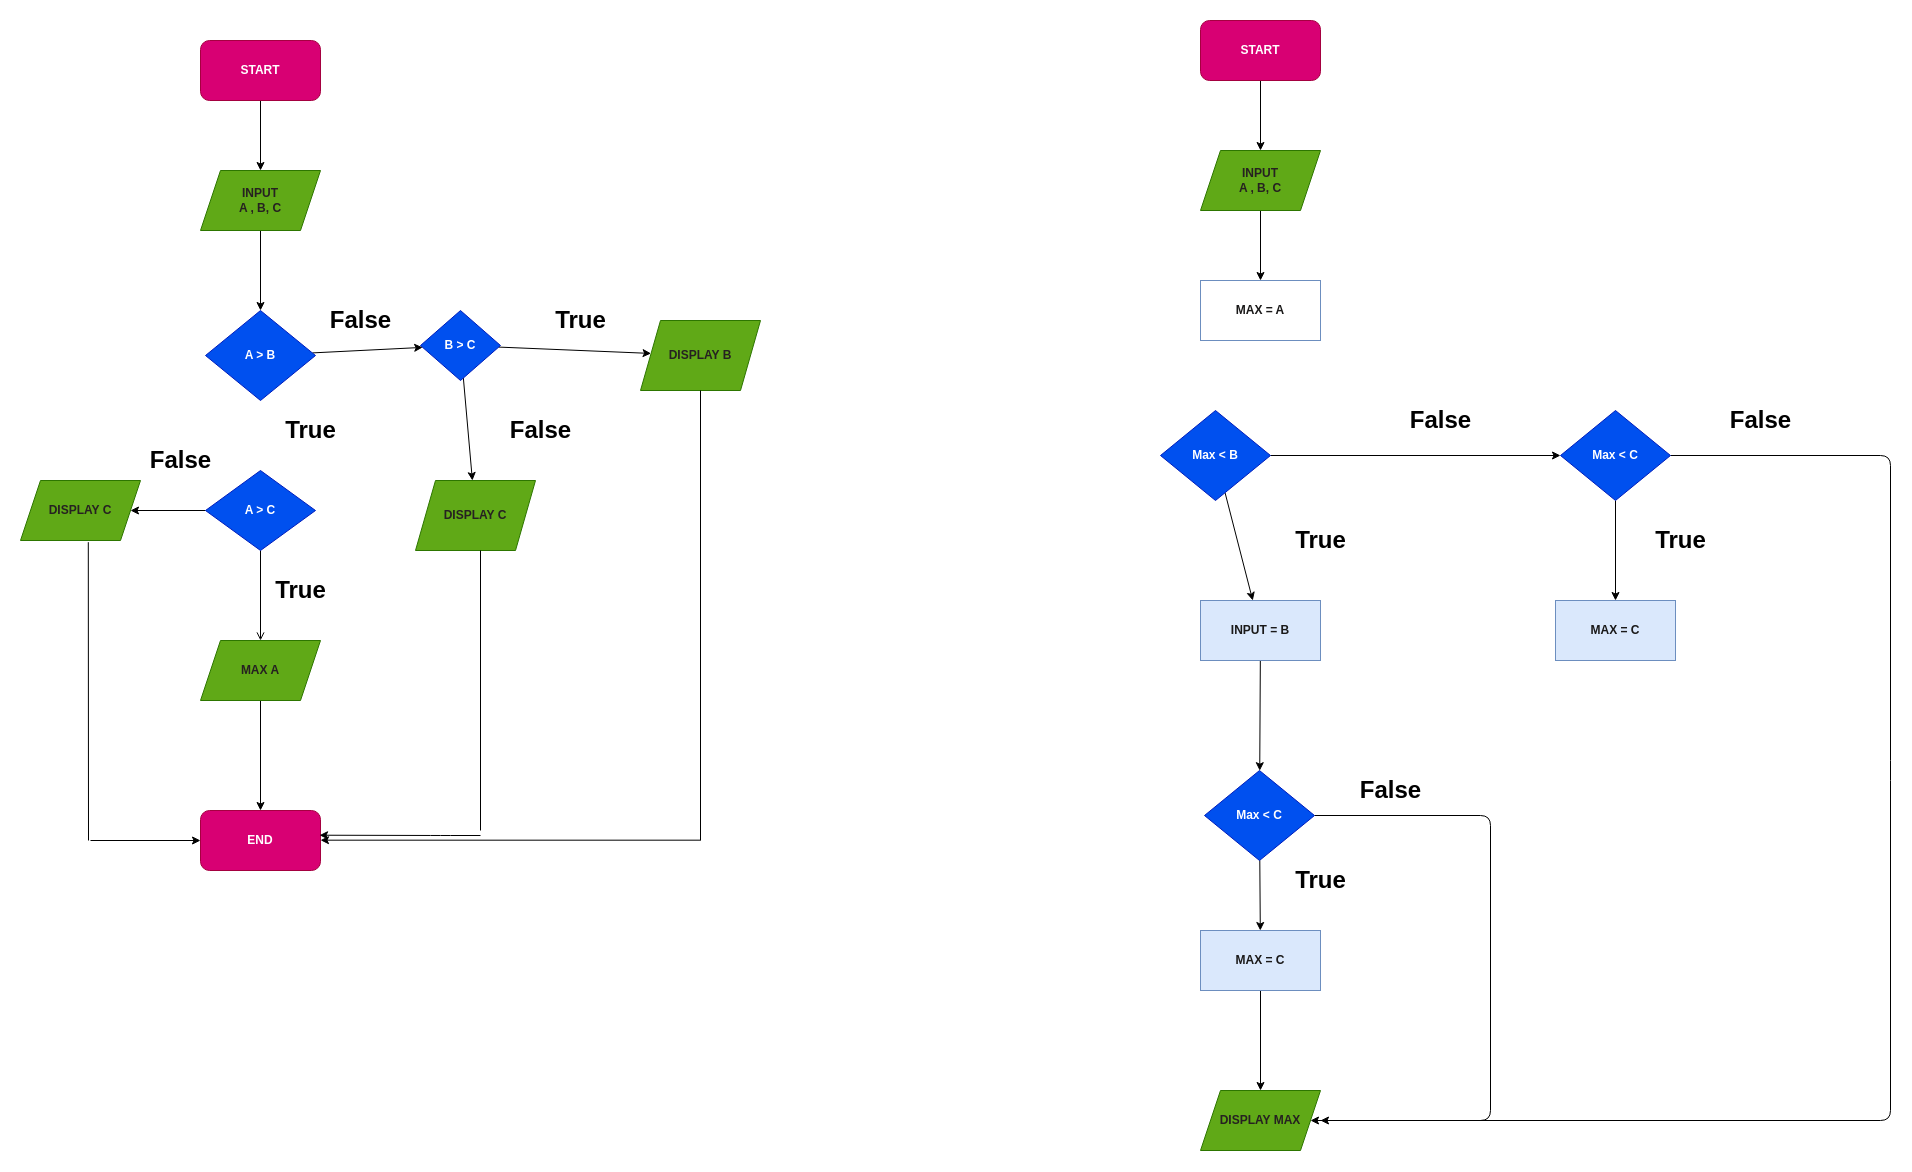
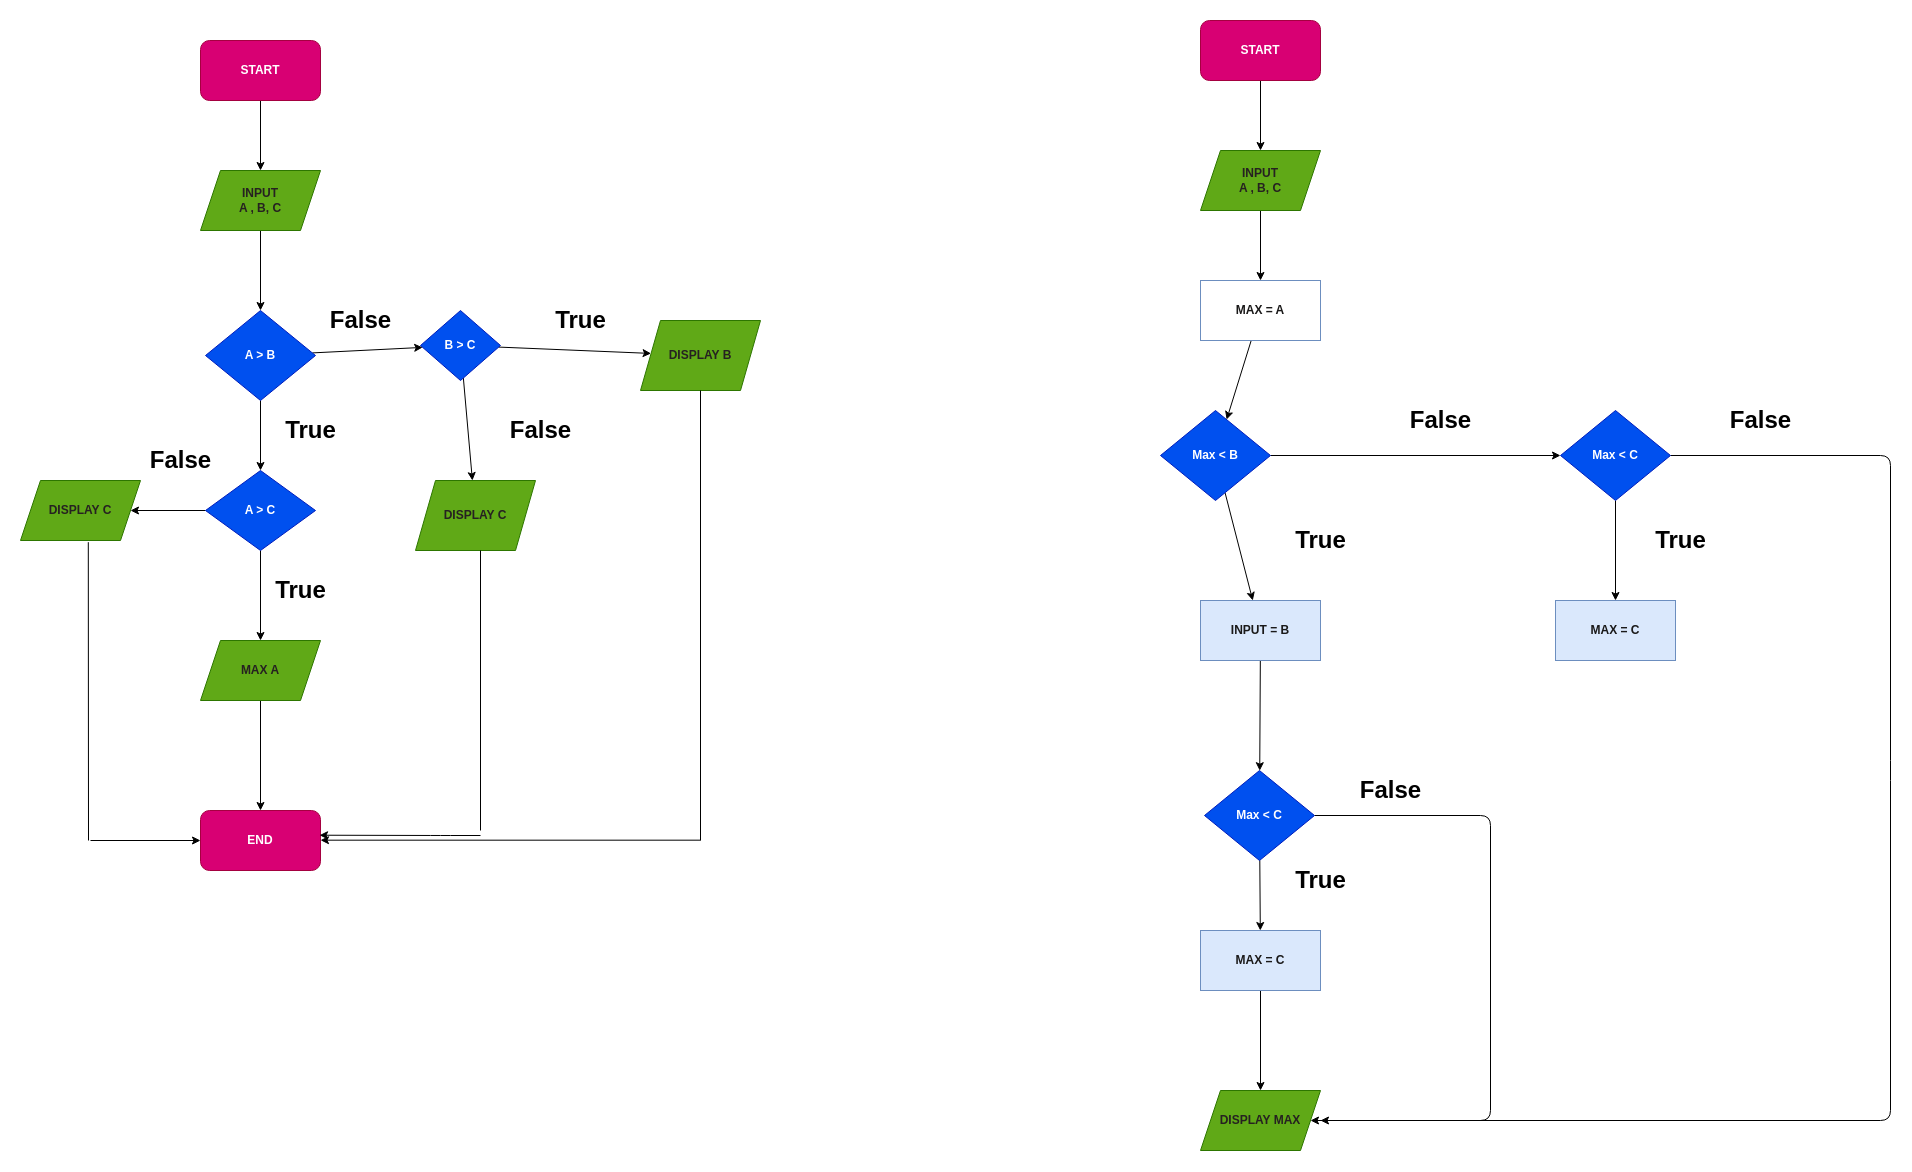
edge "MAX = A" -> "Max < B": added
edge "A > B" -> "A > C": added
edge "A > C" -> "MAX A": arrowhead open -> classic
